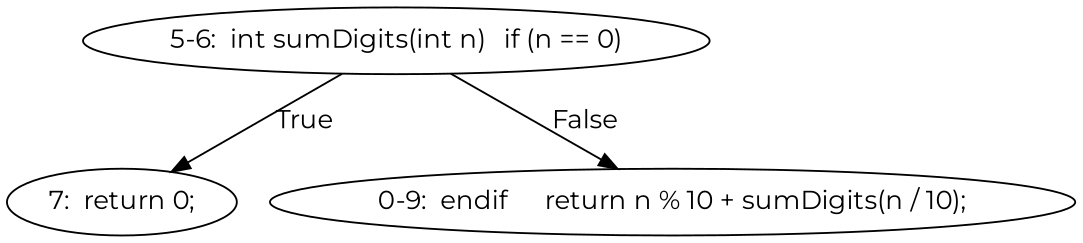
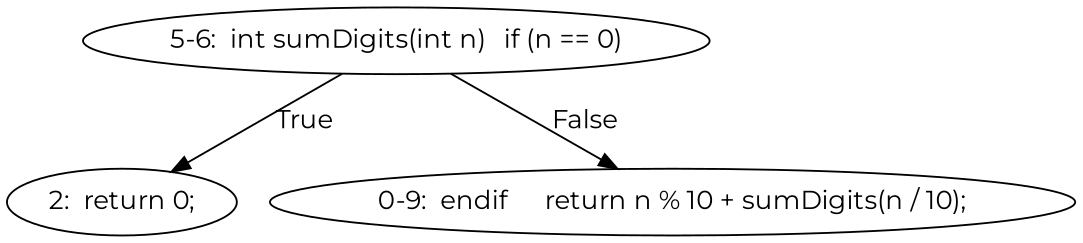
node "7:  return 0;": label "7:  return 0;" -> "2:  return 0;"
